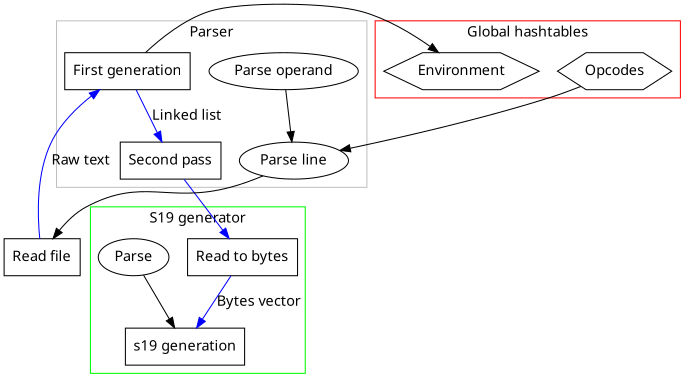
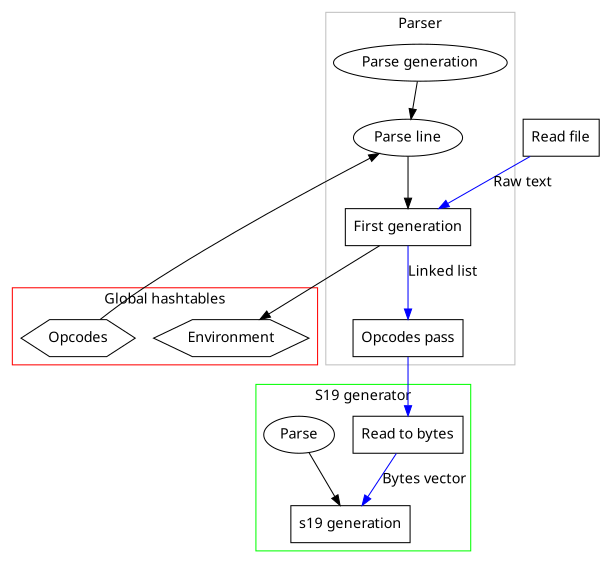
node "Parse operand": label "Parse operand" -> "Parse generation"
node "Second pass": label "Second pass" -> "Opcodes pass"
edge "Parse line" -> "Read file": now "Parse line" -> "First generation"
